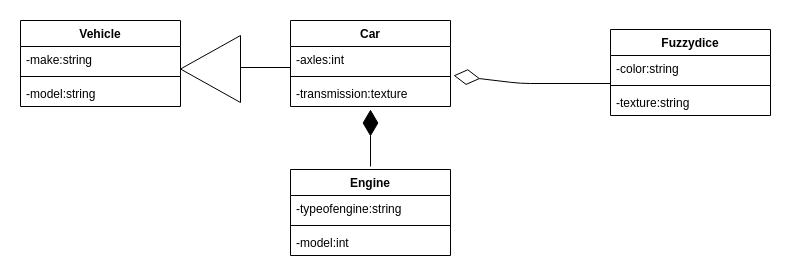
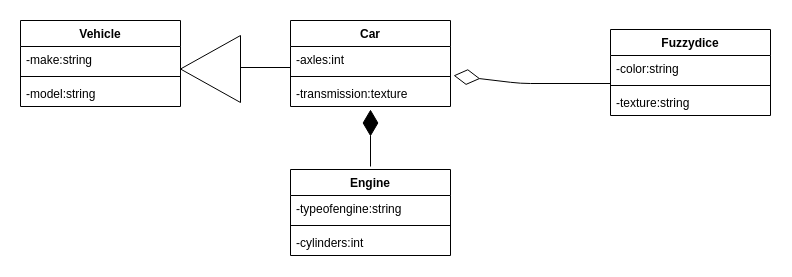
node "-model:int": label "-model:int" -> "-cylinders:int"
